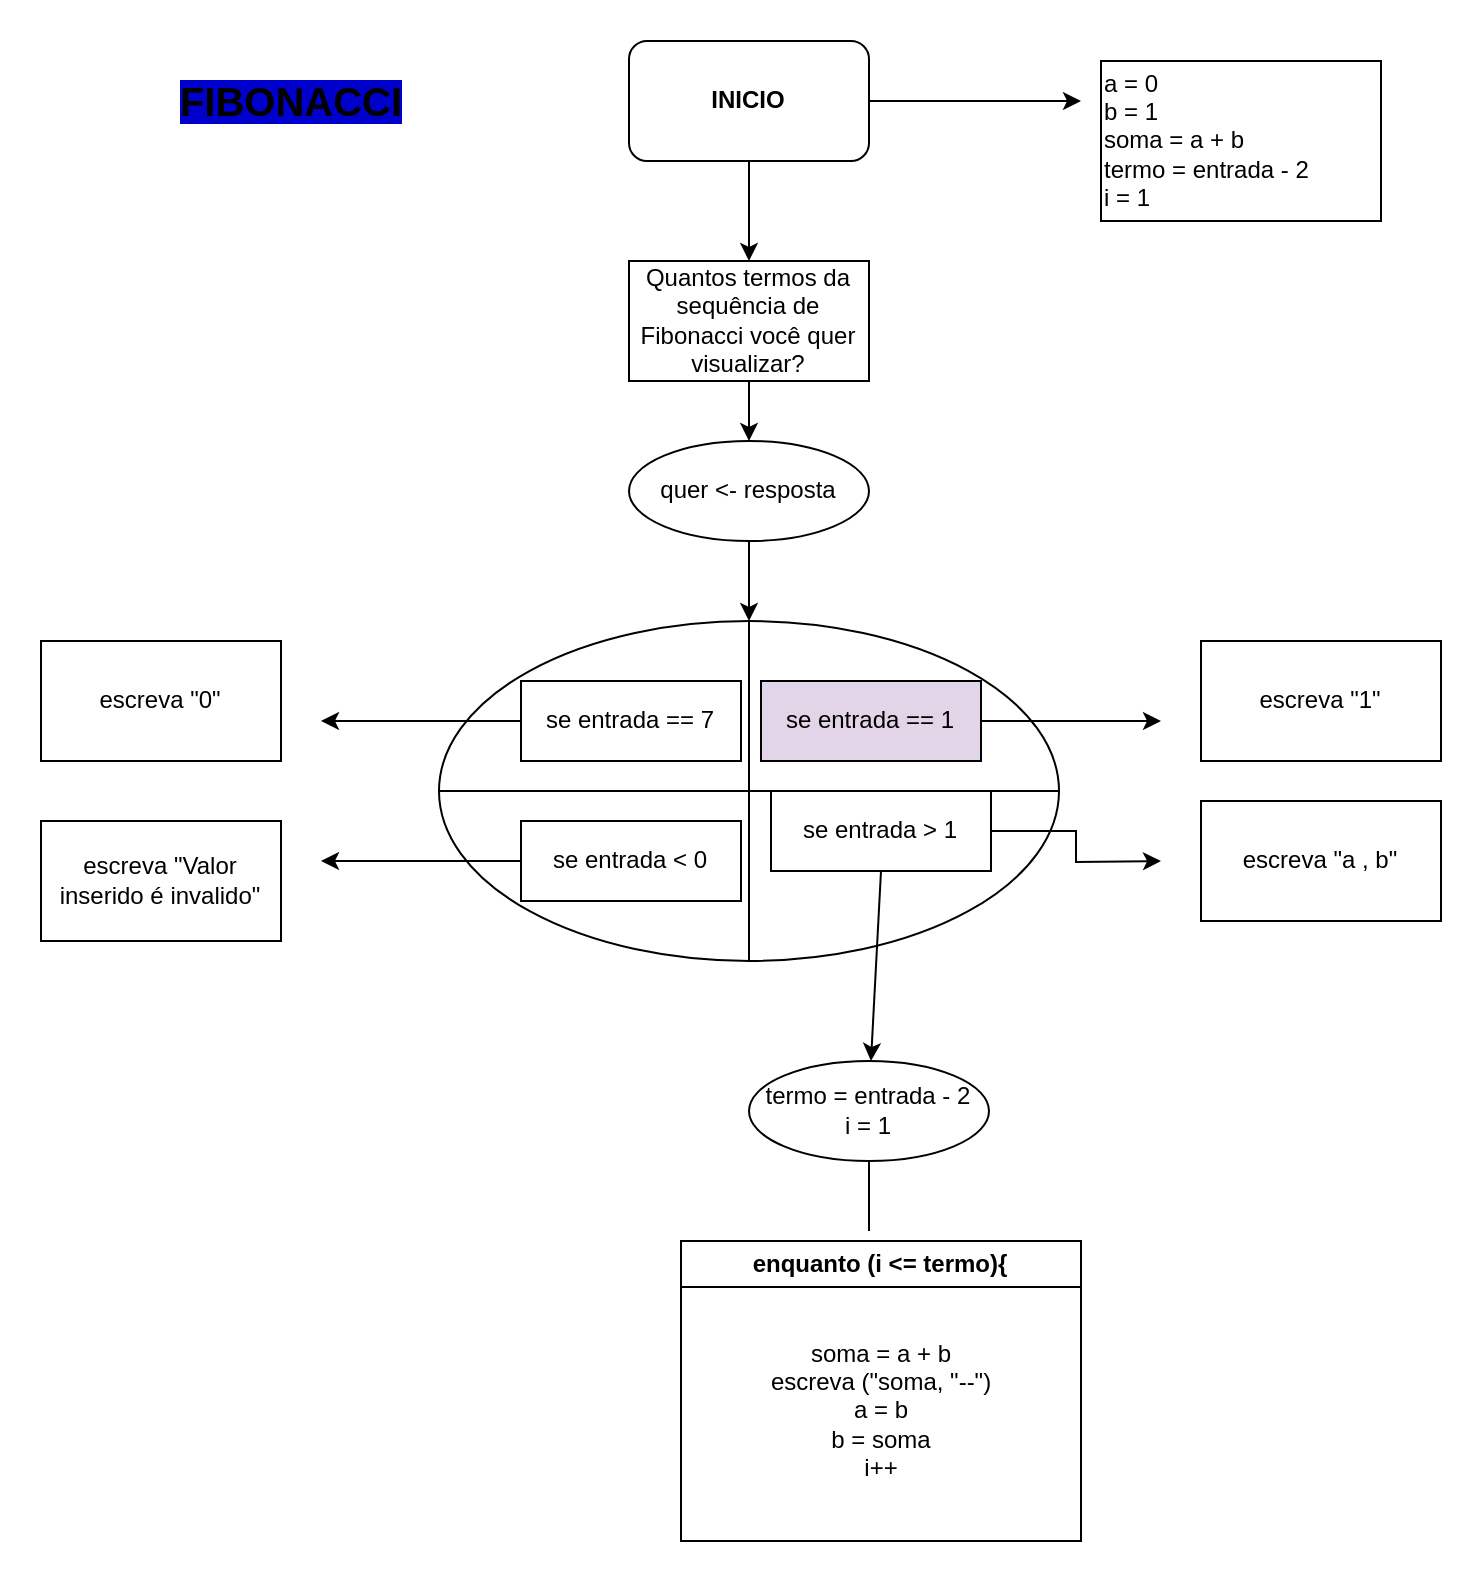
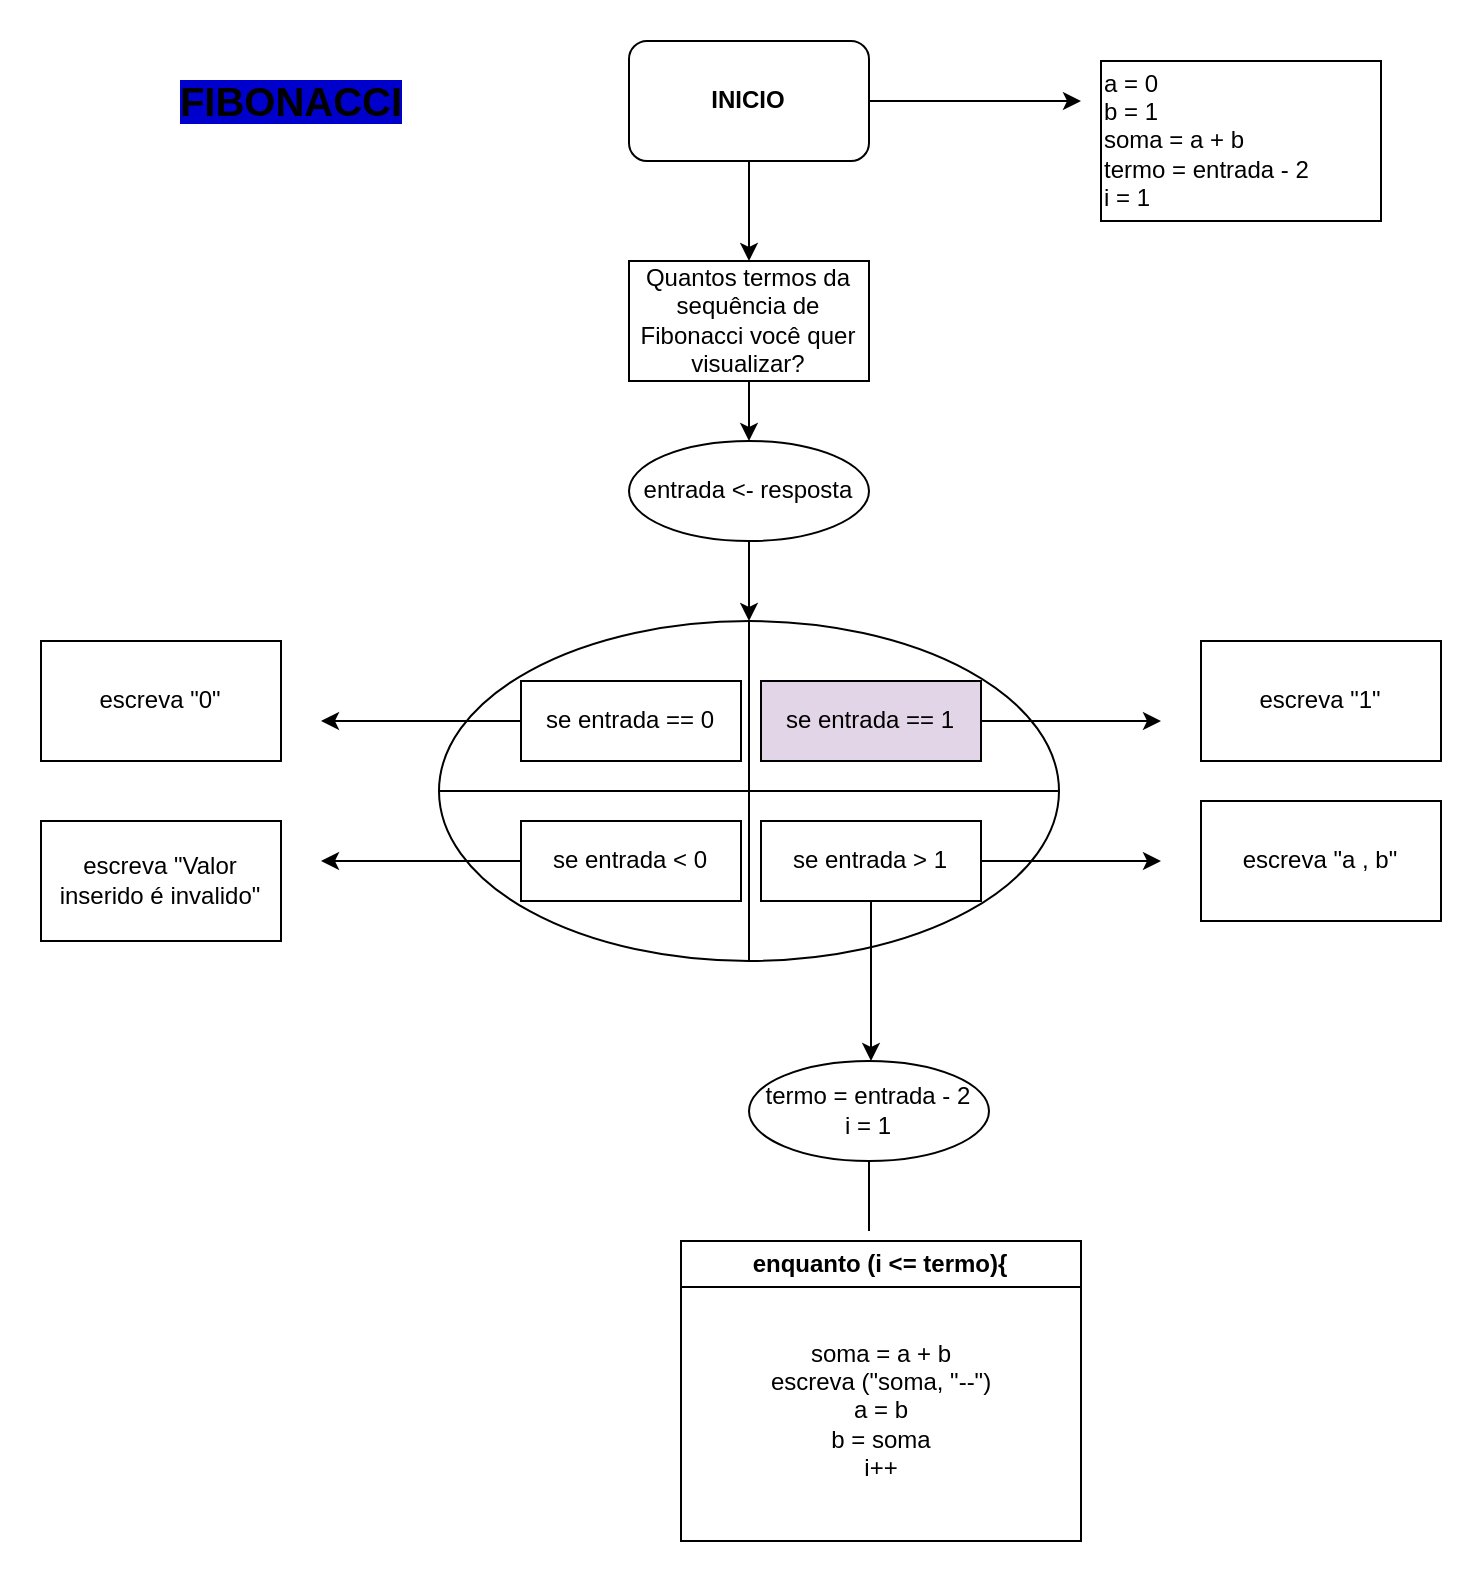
node "quer <- resposta": label "quer <- resposta" -> "entrada <- resposta"
node "se entrada == 7": label "se entrada == 7" -> "se entrada == 0"
node "se entrada > 1": moved (881, 831) -> (871, 861)
